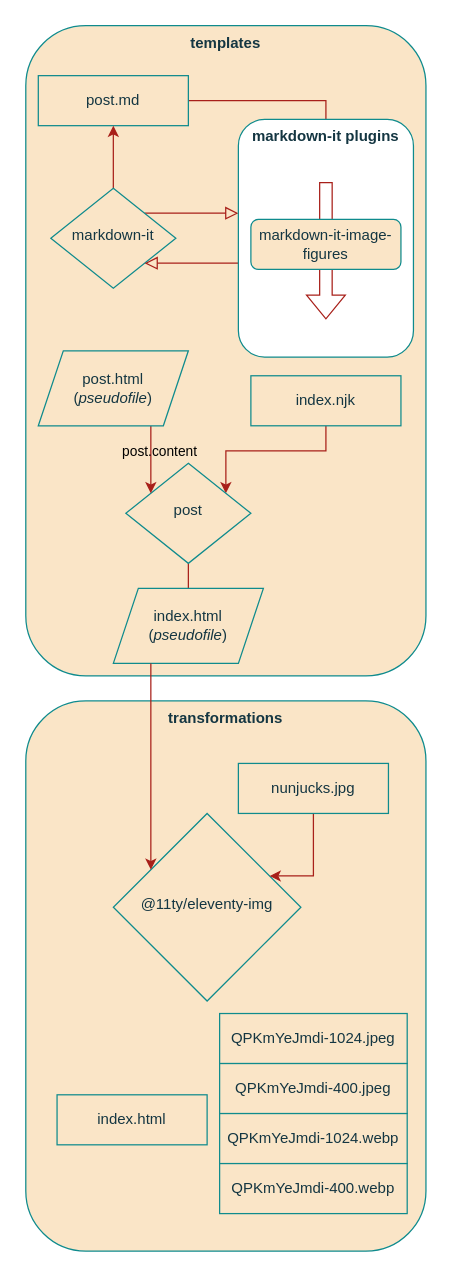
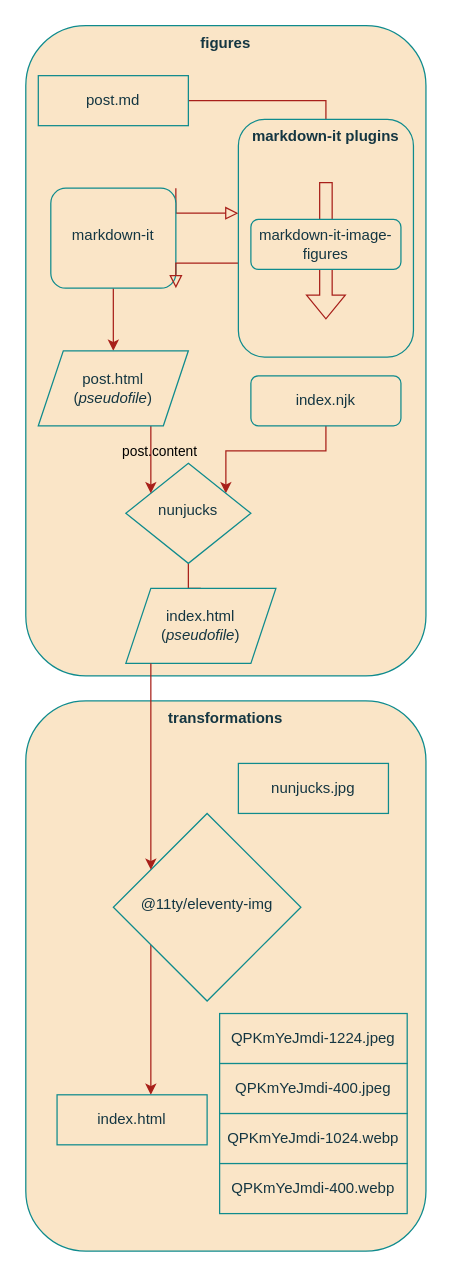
node "templates": label "templates" -> "figures"
node "markdown-it plugins": fillcolor #ffffff -> #fae5c7
edge "markdown-it" -> "post.md": now "markdown-it" -> "post.html (pseudofile)"
node "markdown-it": shape diamond -> rounded rectangle
node "index.njk": shape rectangle -> rounded rectangle
node "post": label "post" -> "nunjucks"
node "index.html (pseudofile)": moved (188, 626) -> (201, 626)
edge "nunjucks.jpg" -> "@11ty/eleventy-img": removed
edge "@11ty/eleventy-img" -> "index.html": added
node "QPKmYeJmdi-1024.jpeg": label "QPKmYeJmdi-1024.jpeg" -> "QPKmYeJmdi-1224.jpeg"
